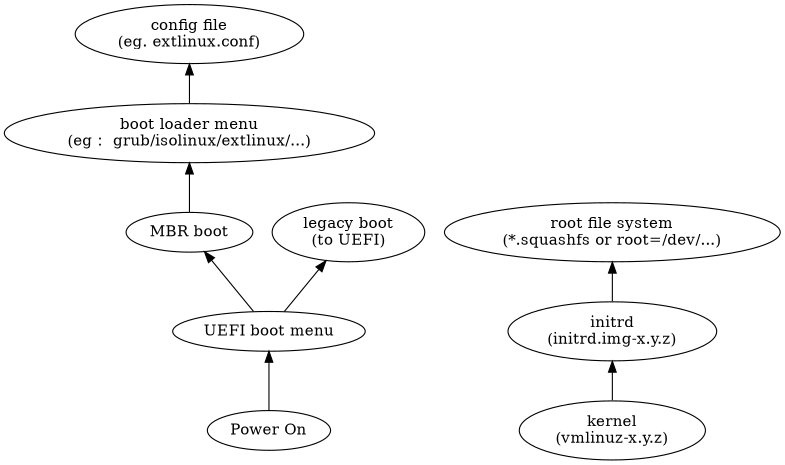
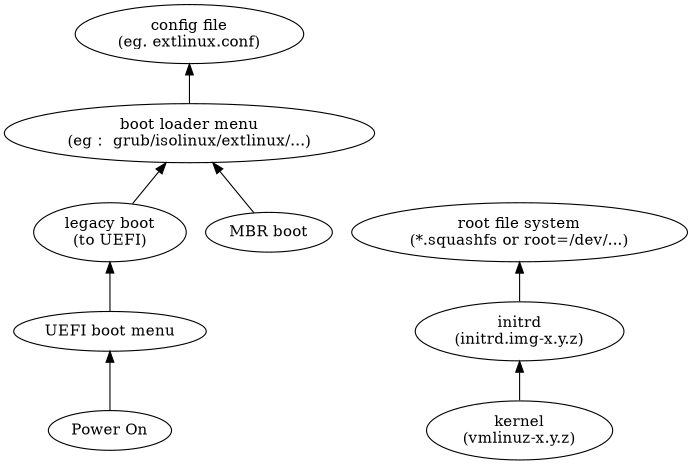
edge "legacy boot (to UEFI)" -> "boot loader menu (eg： grub/isolinux/extlinux/...)": added
edge "UEFI boot menu" -> "MBR boot": removed
